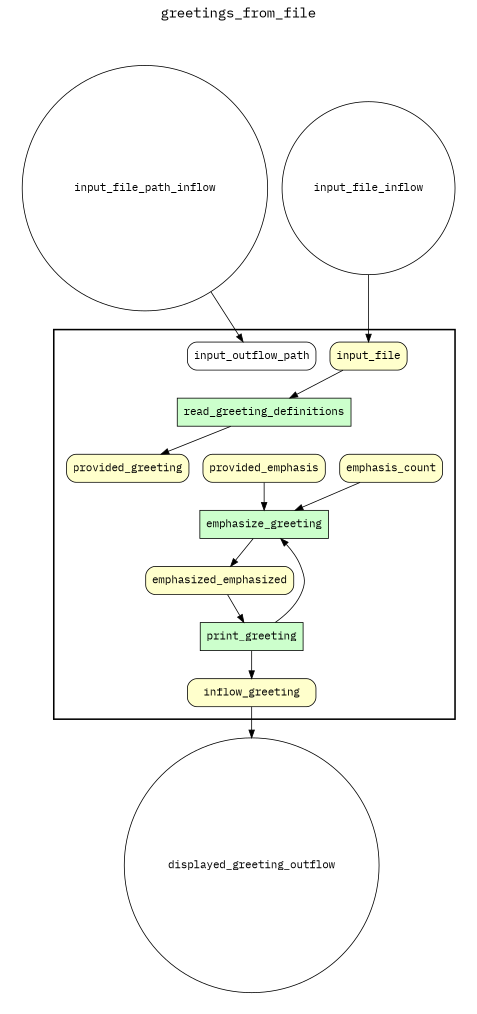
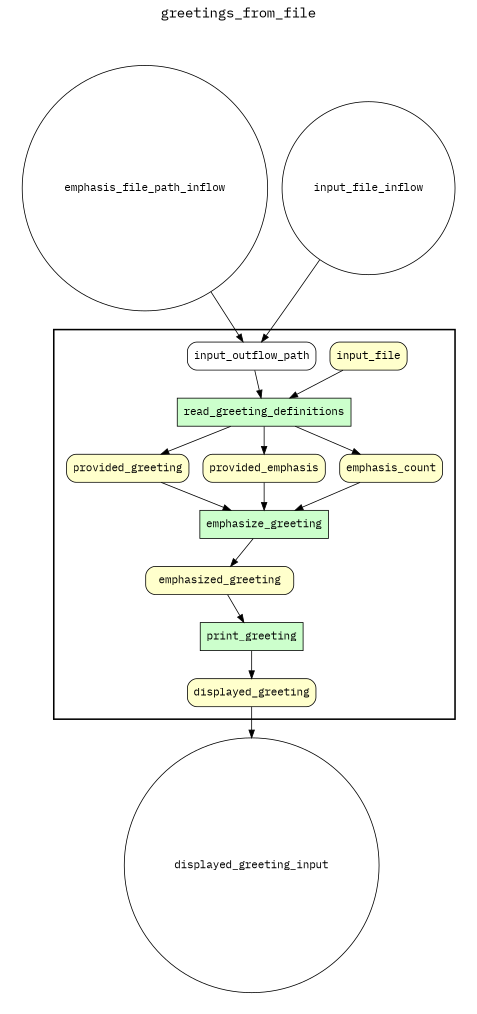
node "input_file_path_inflow": label "input_file_path_inflow" -> "emphasis_file_path_inflow"
edge "input_file_inflow" -> "input_file": now "input_file_inflow" -> "input_outflow_path"
edge "input_outflow_path" -> "read_greeting_definitions": added
edge "read_greeting_definitions" -> "provided_emphasis": added
edge "read_greeting_definitions" -> "emphasis_count": added
node "emphasized_emphasized": label "emphasized_emphasized" -> "emphasized_greeting"
edge "print_greeting" -> "emphasize_greeting": now "provided_greeting" -> "emphasize_greeting"
node "inflow_greeting": label "inflow_greeting" -> "displayed_greeting"
node "displayed_greeting_outflow": label "displayed_greeting_outflow" -> "displayed_greeting_input"
